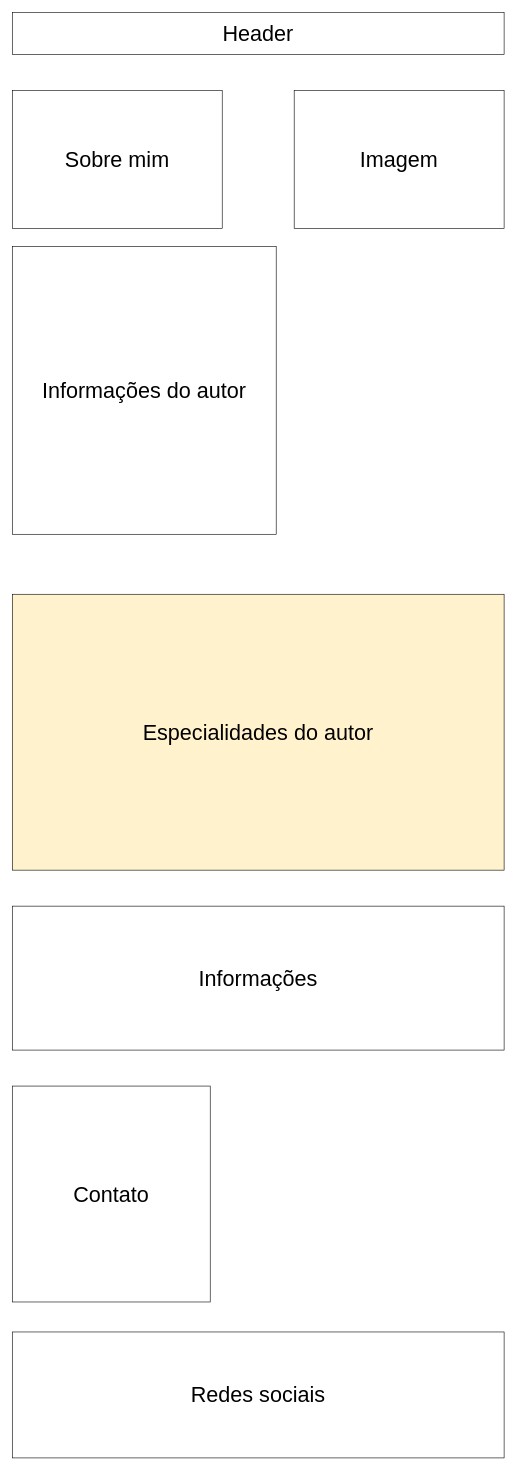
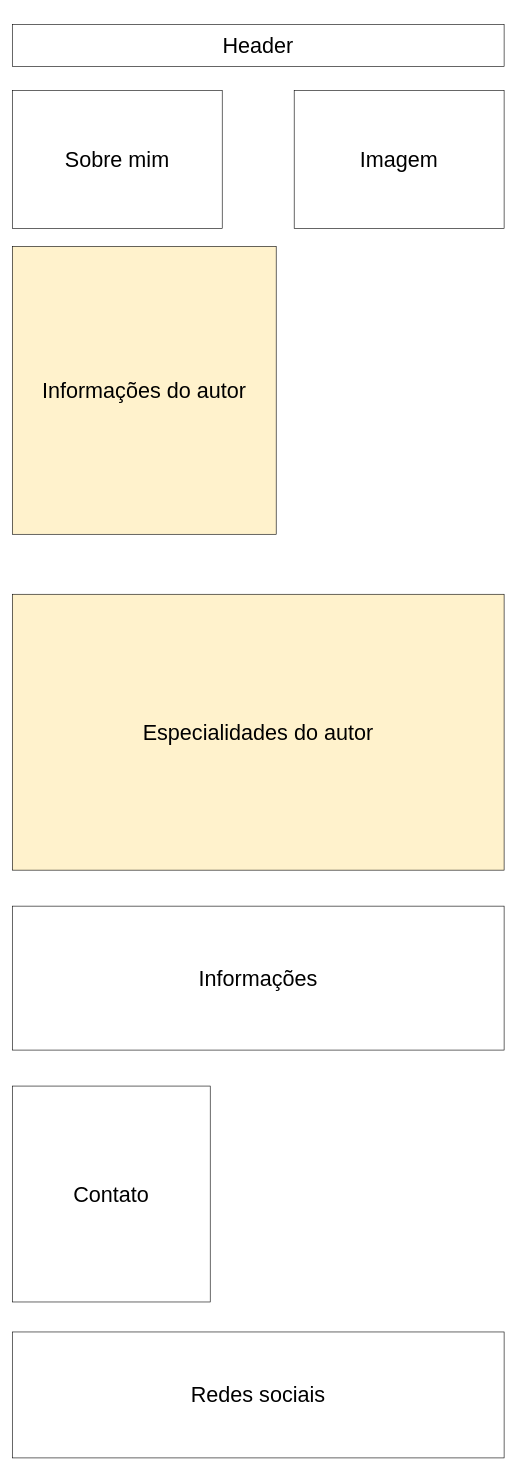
node "Header": moved (258, 33) -> (258, 45)
node "Informações do autor": fillcolor #ffffff -> #fff2cc
